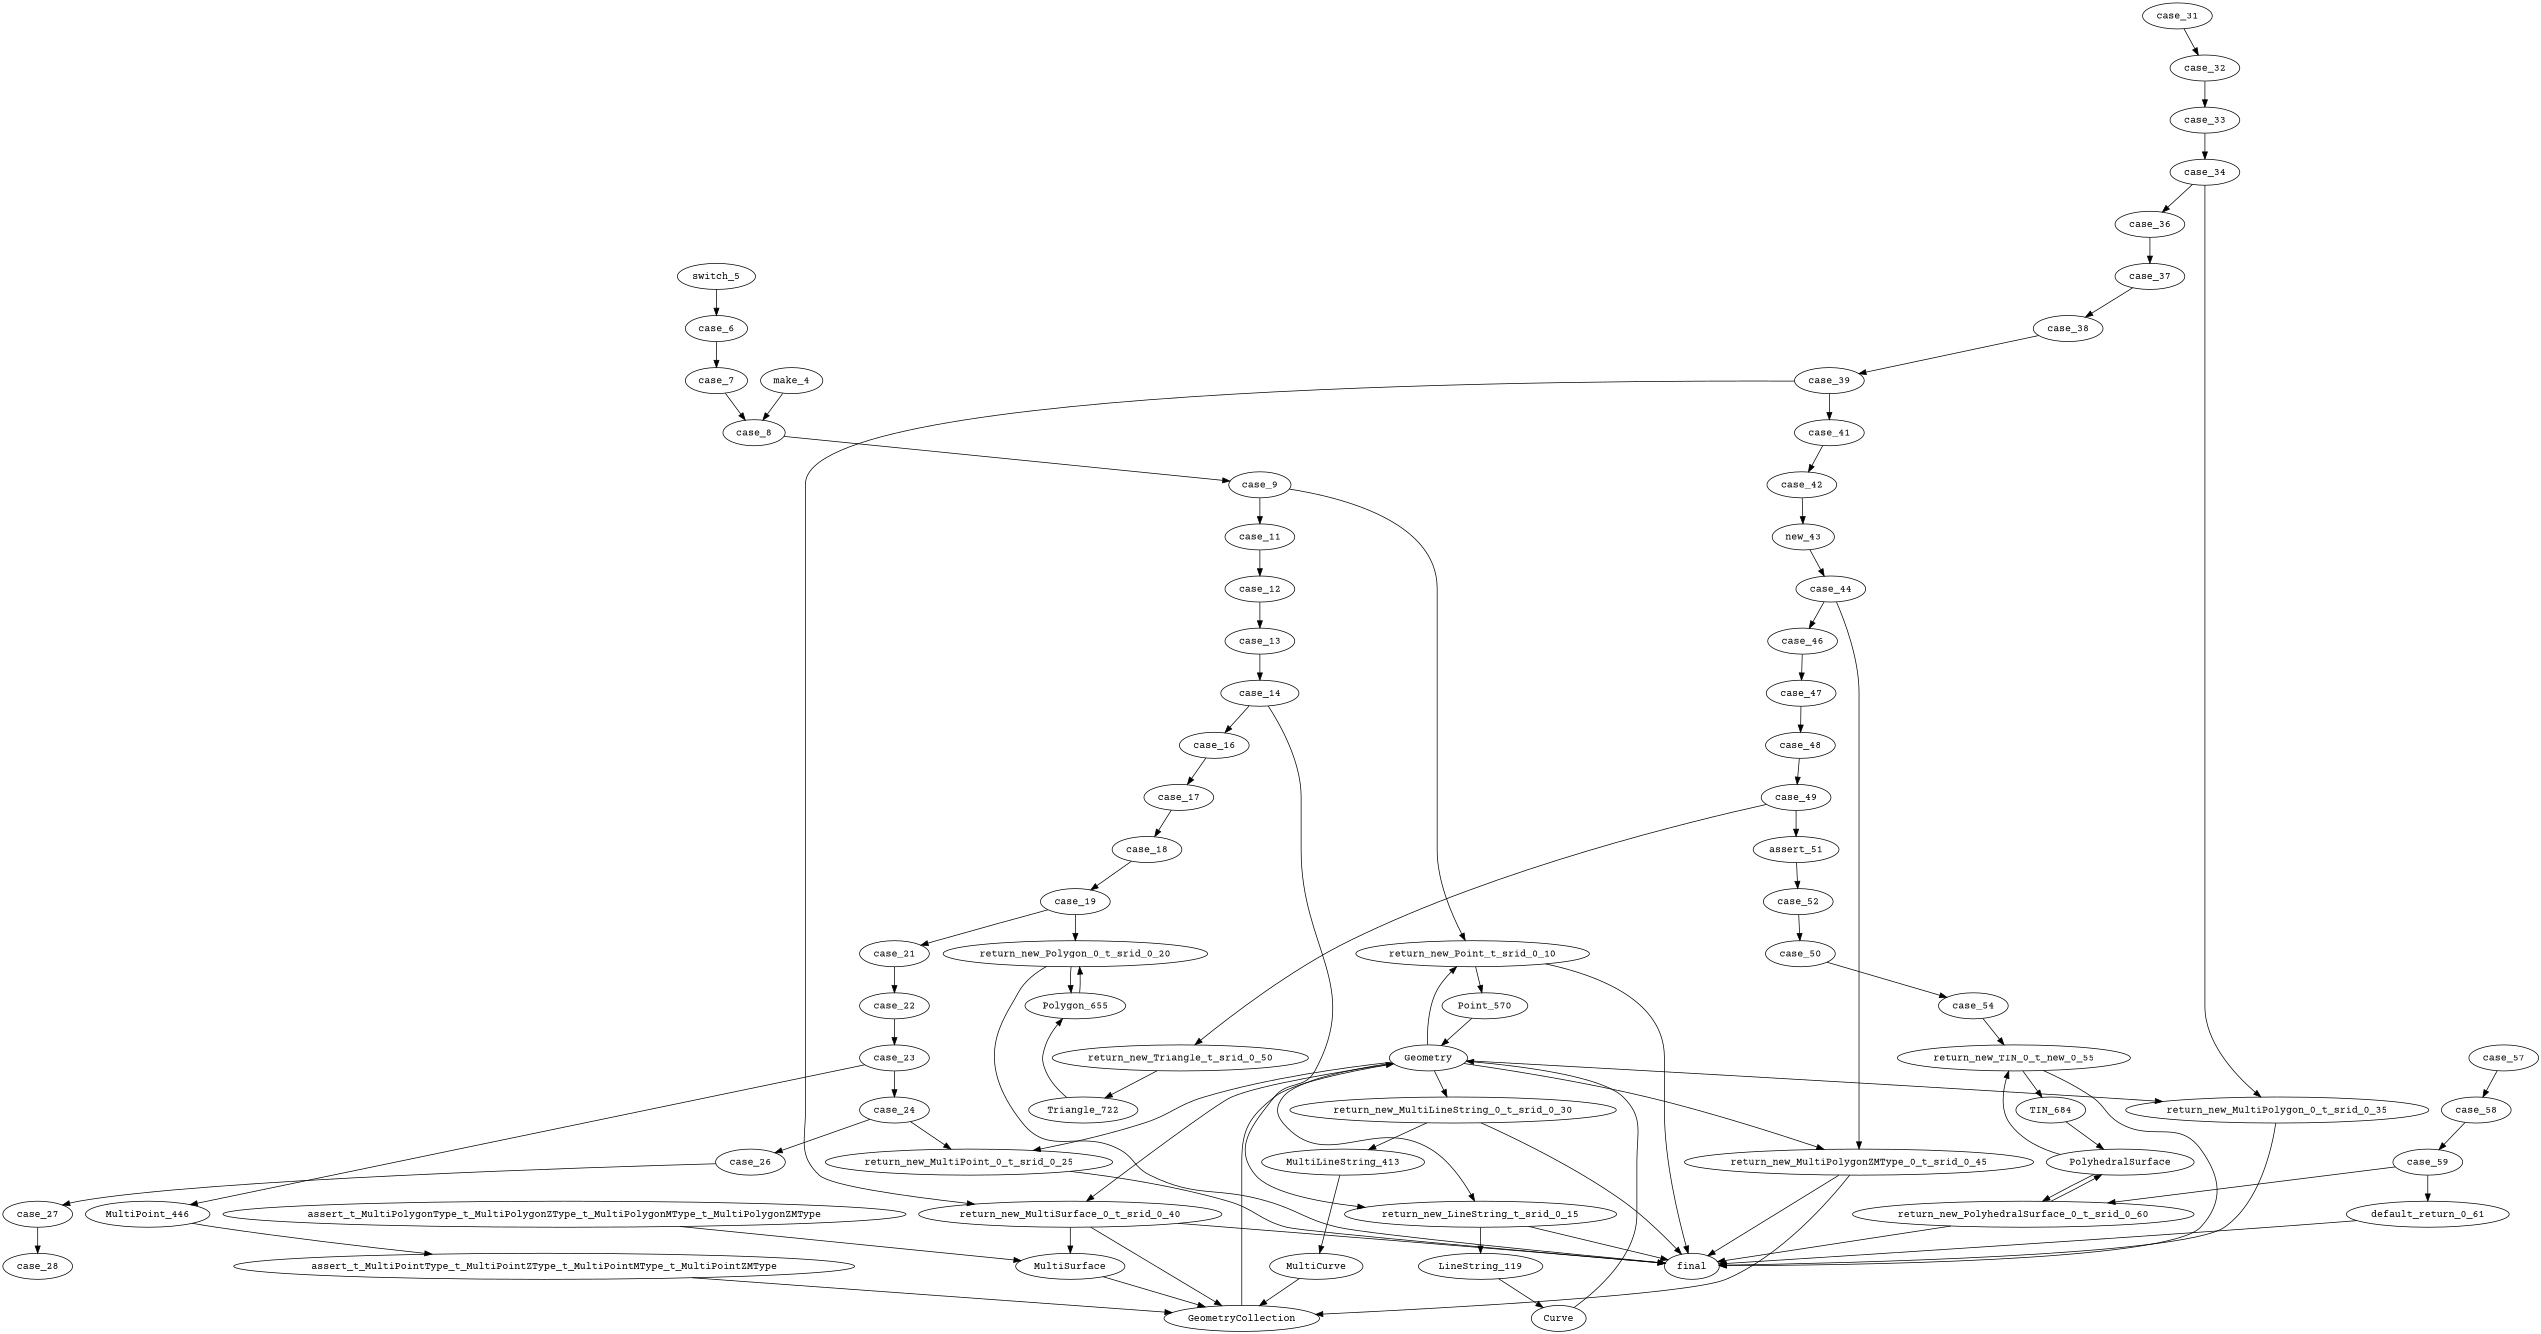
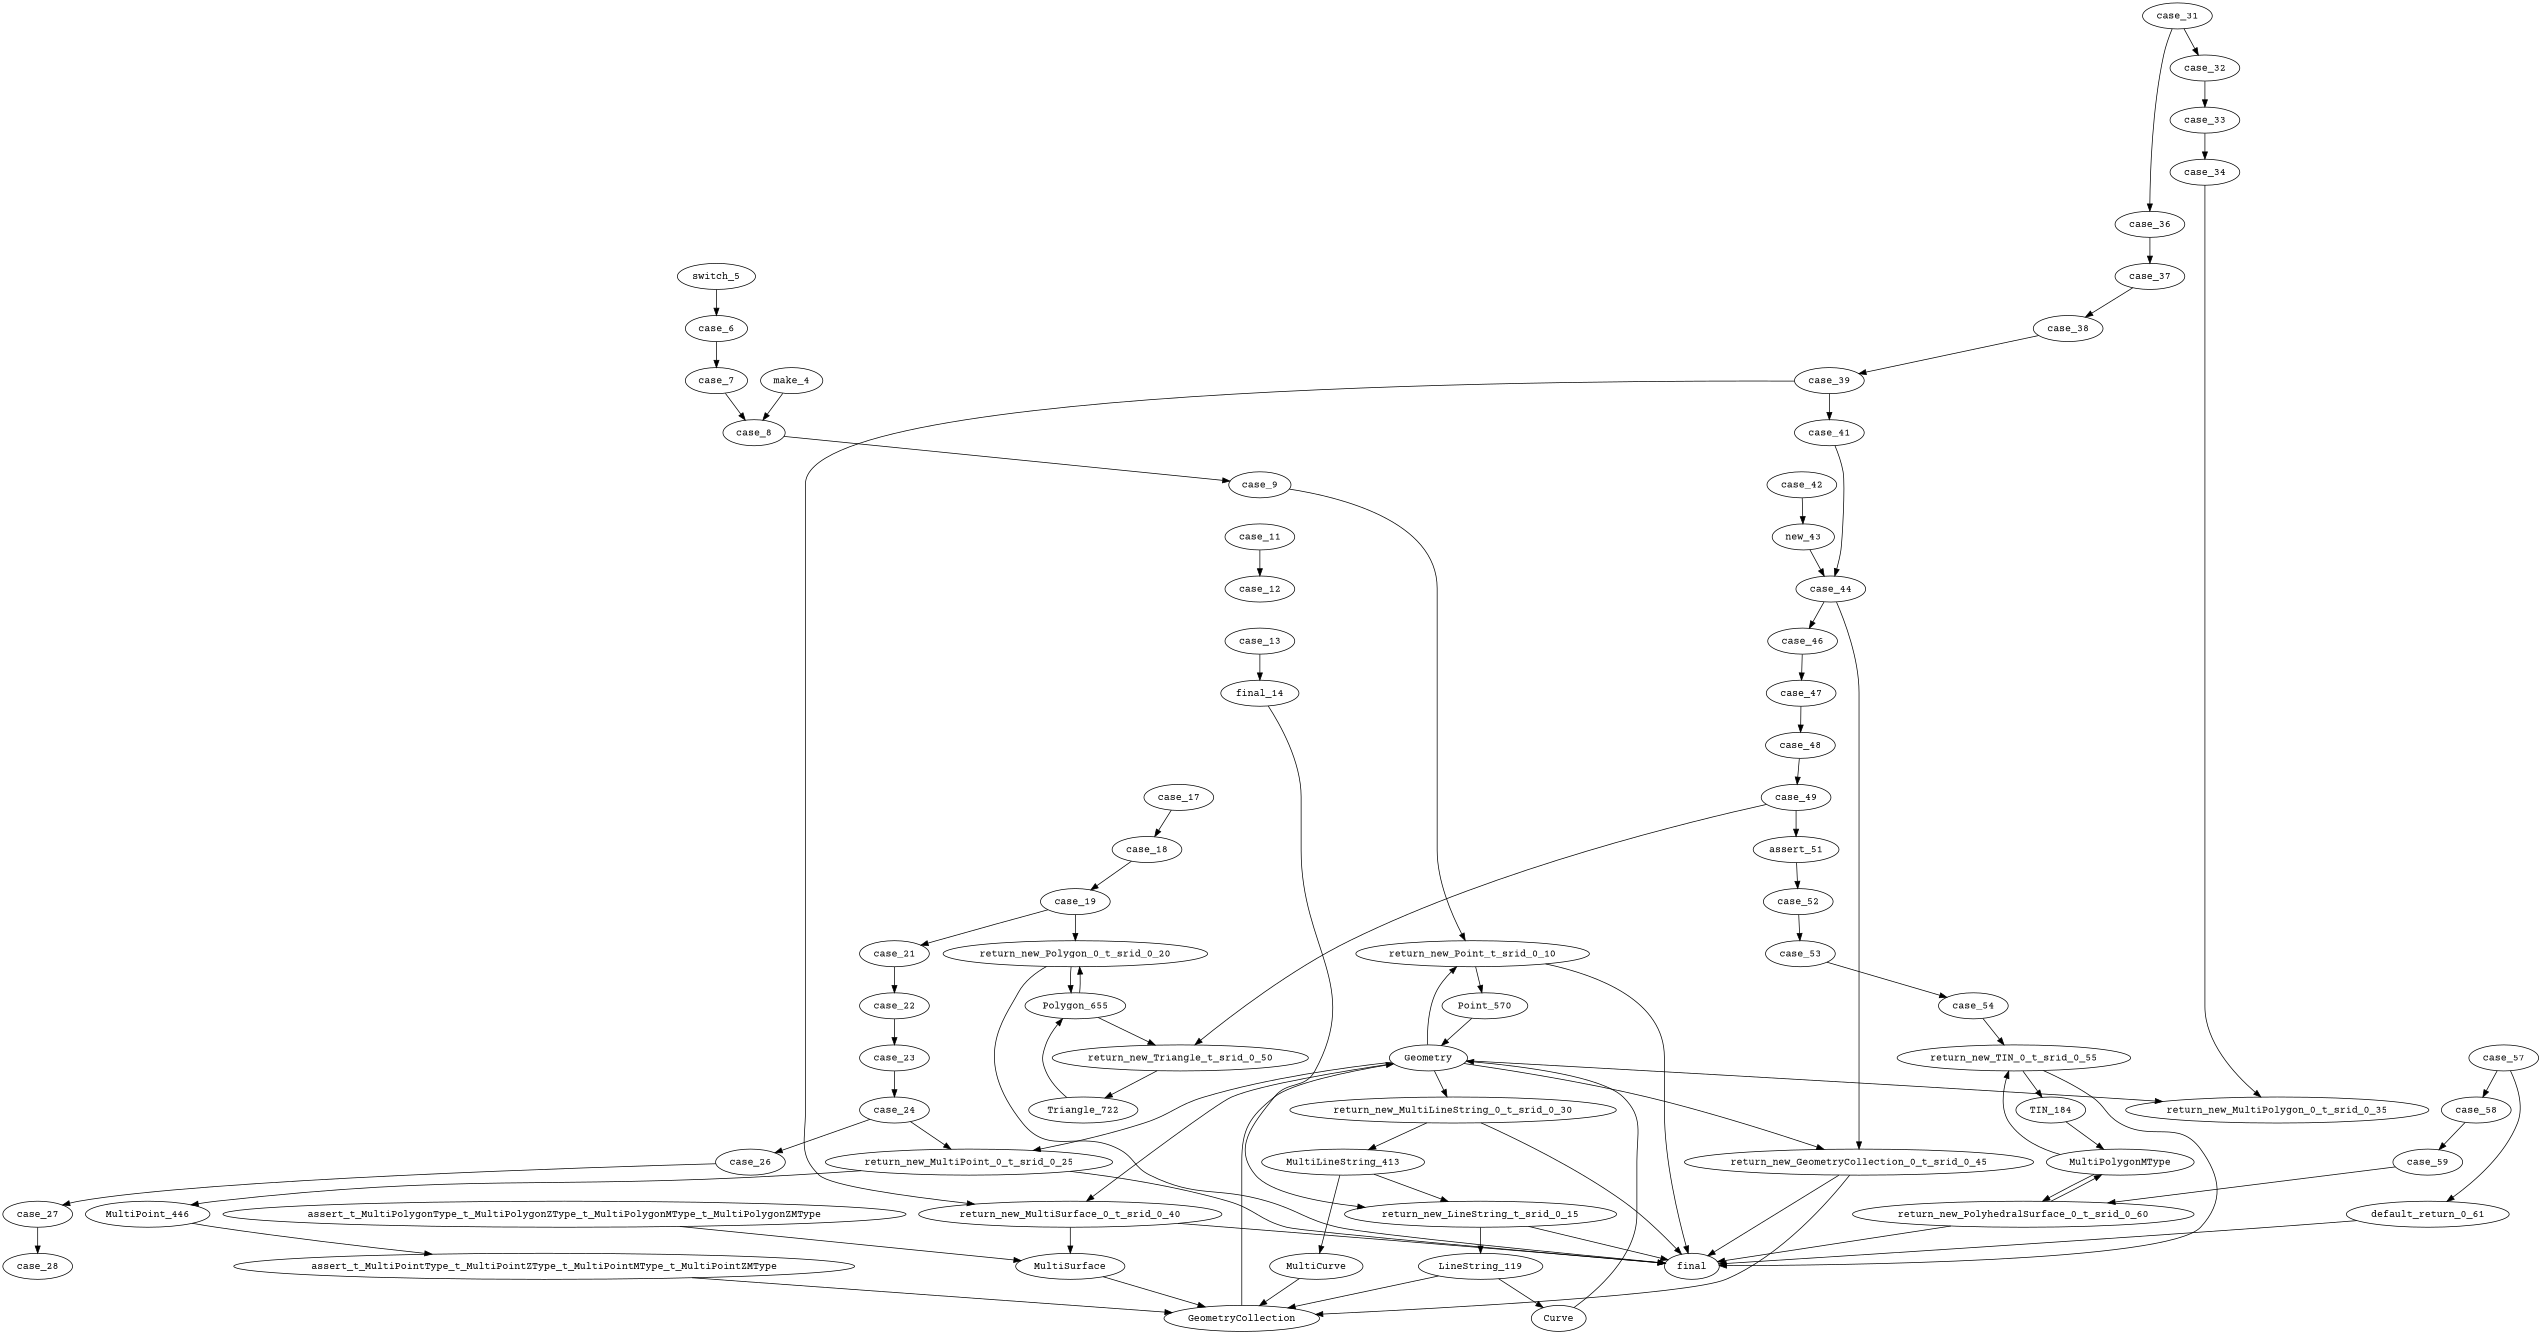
edge "case_34" -> "case_36": now "case_31" -> "case_36"
edge "case_41" -> "case_42": now "case_41" -> "case_44"
edge "case_9" -> "case_11": removed
edge "case_12" -> "case_13": removed
node "case_14": label "case_14" -> "final_14"
node "case_16": removed
node "case_50": label "case_50" -> "case_53"
edge "Polygon_655" -> "return_new_Triangle_t_srid_0_50": added
node "return_new_TIN_0_t_new_0_55": label "return_new_TIN_0_t_new_0_55" -> "return_new_TIN_0_t_srid_0_55"
node "TIN_684": label "TIN_684" -> "TIN_184"
edge "case_23" -> "MultiPoint_446": now "return_new_MultiPoint_0_t_srid_0_25" -> "MultiPoint_446"
edge "Geometry" -> "return_new_LineString_t_srid_0_15": now "MultiLineString_413" -> "return_new_LineString_t_srid_0_15"
node "return_new_MultiPolygonZMType_0_t_srid_0_45": label "return_new_MultiPolygonZMType_0_t_srid_0_45" -> "return_new_GeometryCollection_0_t_srid_0_45"
node "PolyhedralSurface": label "PolyhedralSurface" -> "MultiPolygonMType"
edge "case_59" -> "default_return_0_61": now "case_57" -> "default_return_0_61"
edge "return_new_MultiPolygon_0_t_srid_0_35" -> "final": removed
edge "return_new_MultiSurface_0_t_srid_0_40" -> "GeometryCollection": now "LineString_119" -> "GeometryCollection"
